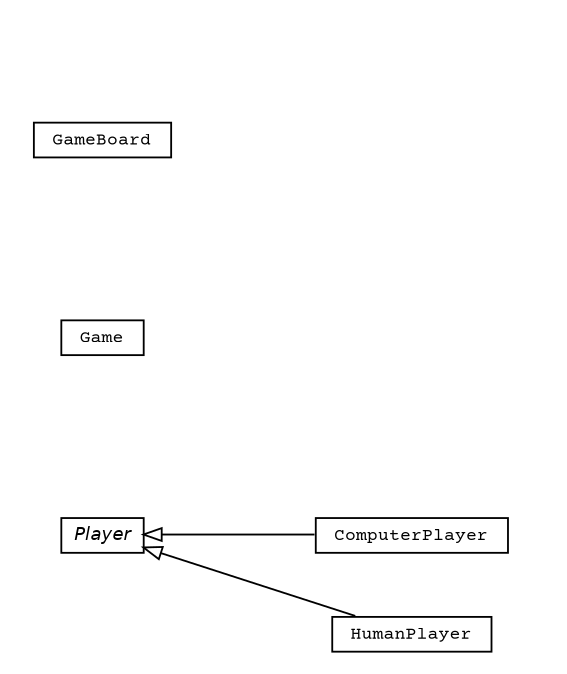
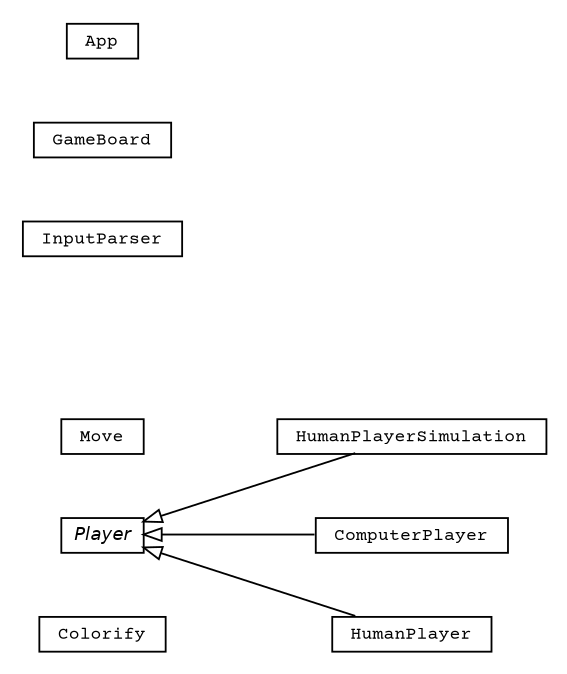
node "App": added
node "InputParser": added
node "Game": removed
node "Move": added
node "HumanPlayerSimulation": added
node "Colorify": added
